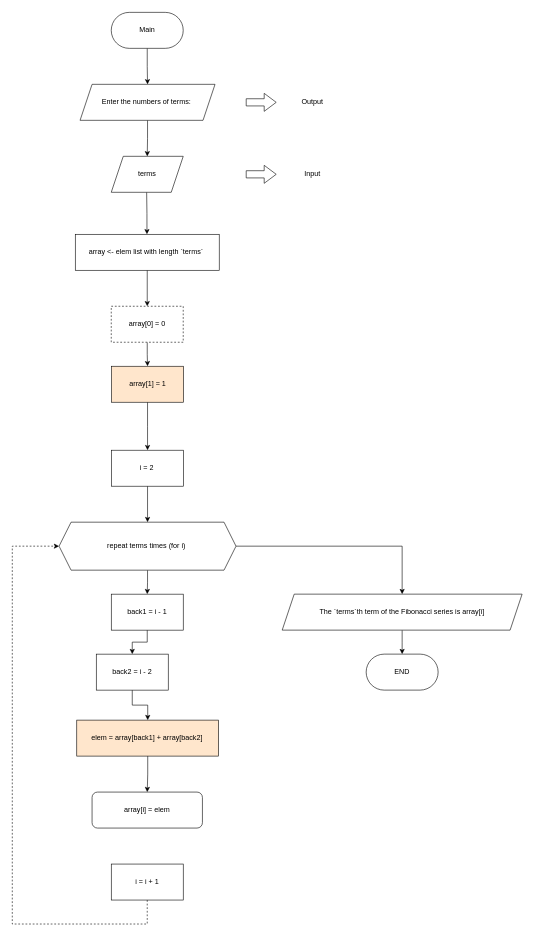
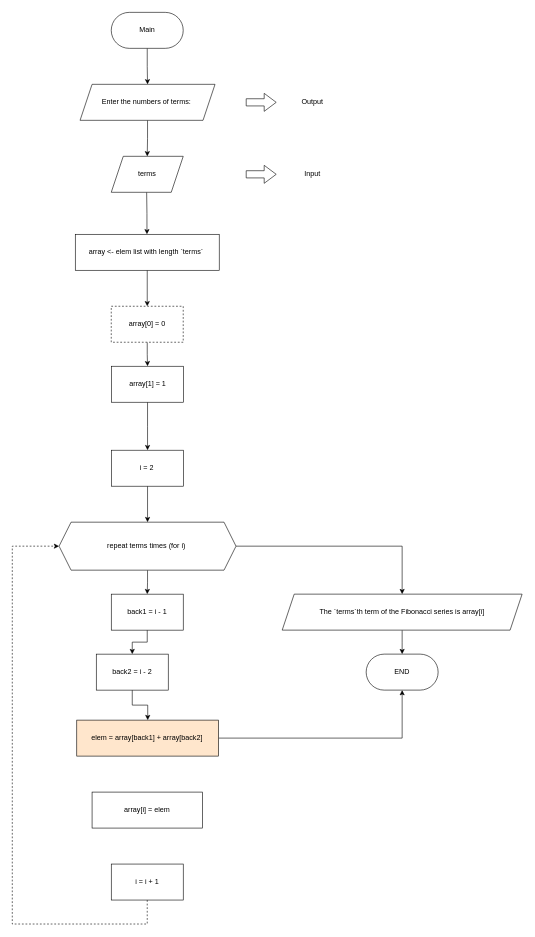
node "array[1] = 1": fillcolor #ffe6cc -> #ffffff
edge "elem = array[back1] + array[back2]" -> "array[i] = elem": now "elem = array[back1] + array[back2]" -> "END"
node "array[i] = elem": shape rounded rectangle -> rectangle
